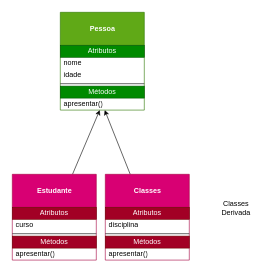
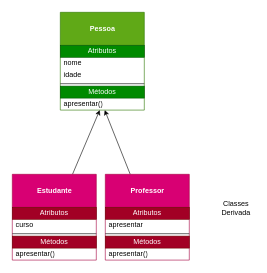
node "Classes": label "Classes" -> "Professor"
node "disciplina": label "disciplina" -> "apresentar"
